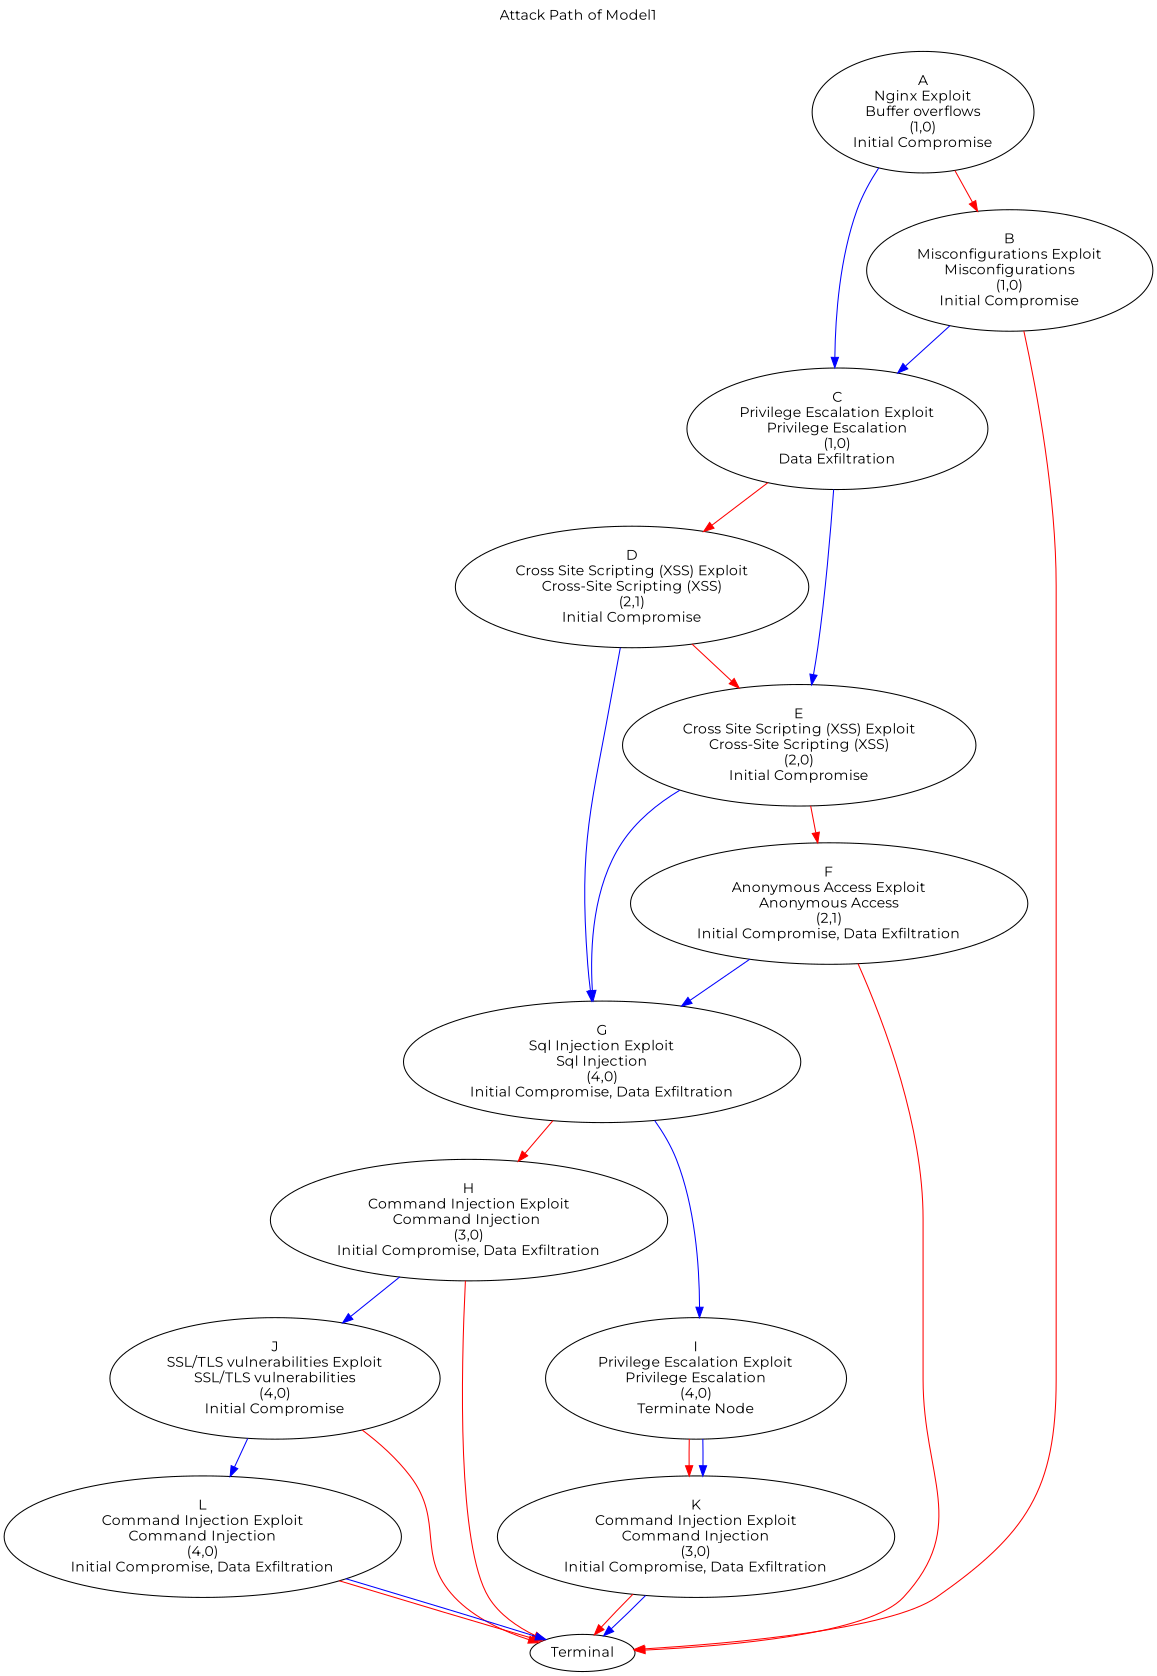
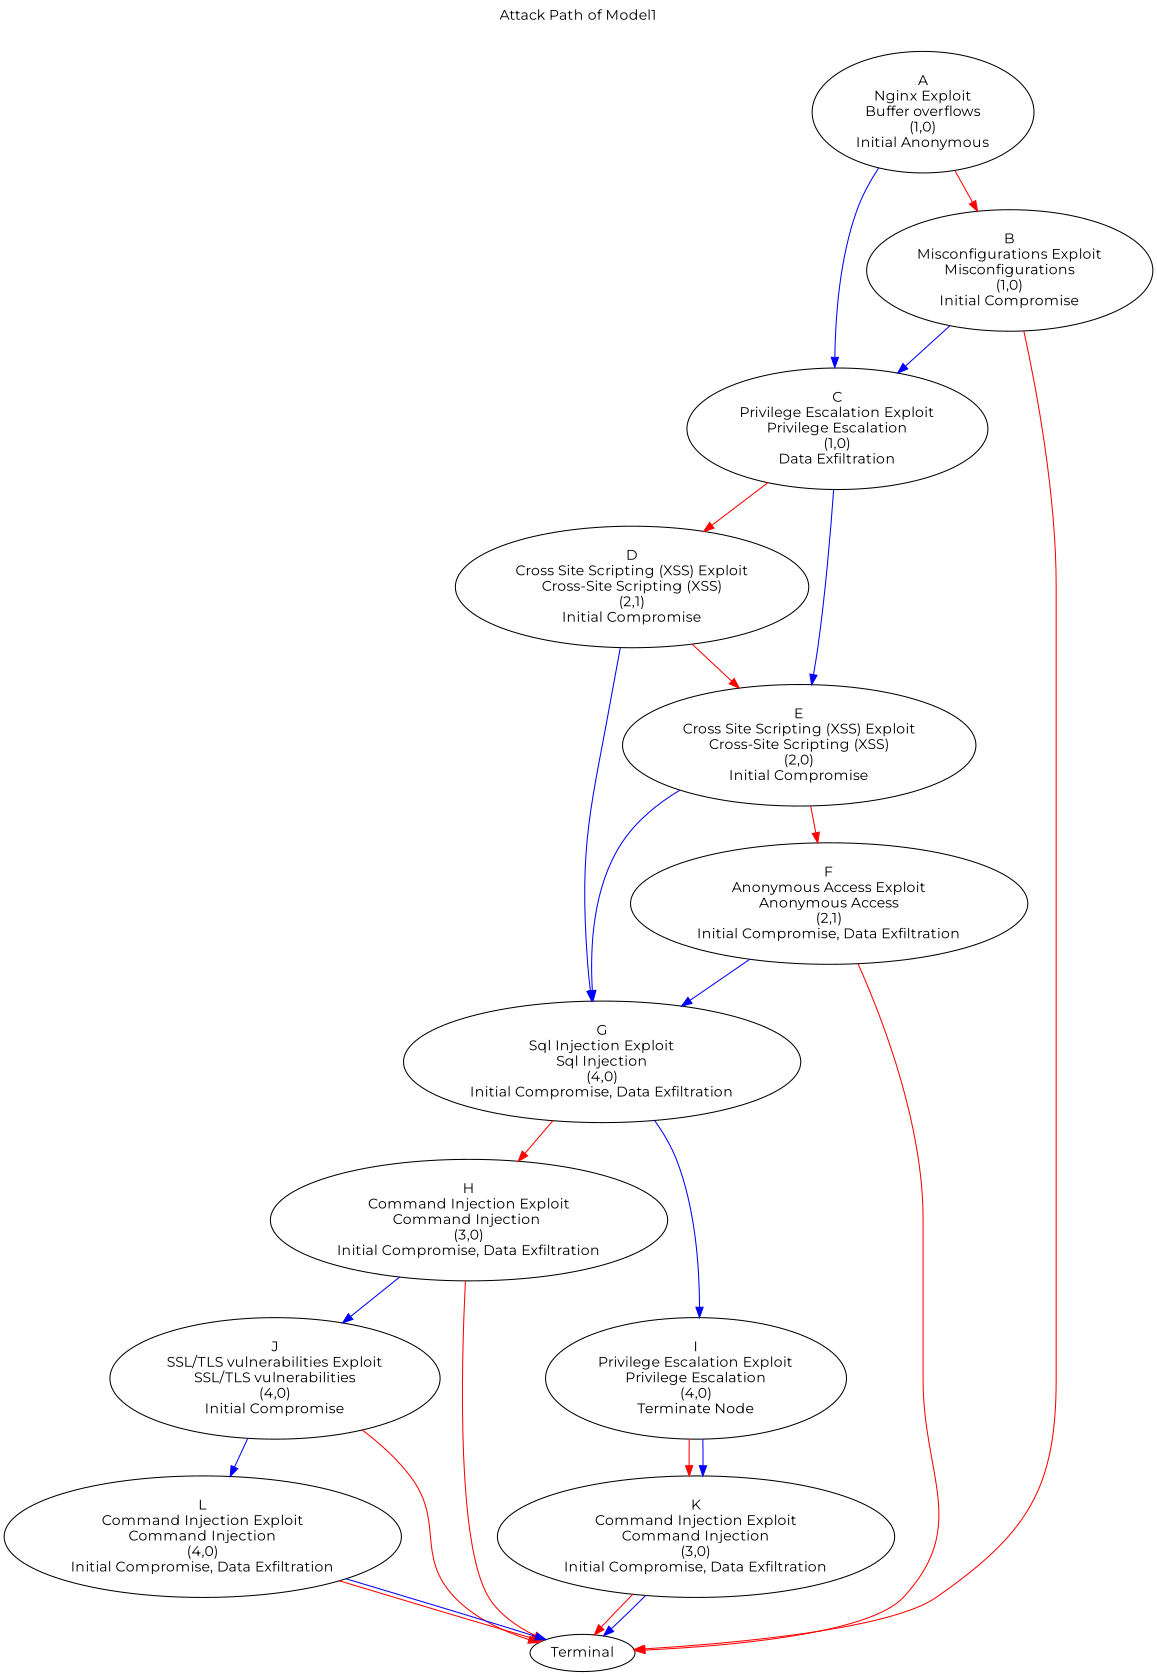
node "A Nginx Exploit Buffer overflows (1,0) Initial Compromise": label "A Nginx Exploit Buffer overflows (1,0) Initial Compromise" -> "A Nginx Exploit Buffer overflows (1,0) Initial Anonymous"
